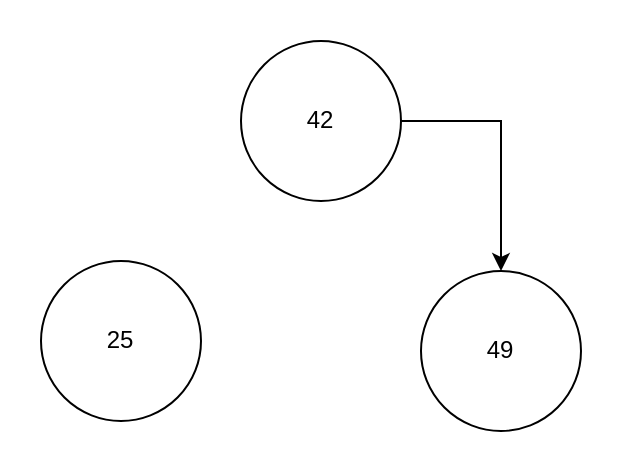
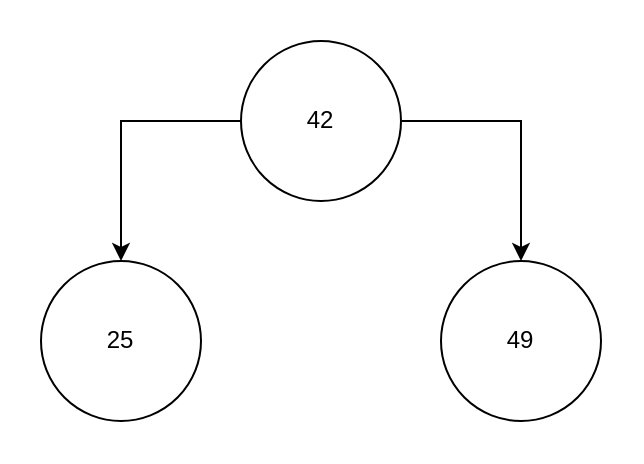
edge "42" -> "25": added
node "49": moved (501, 351) -> (521, 341)
